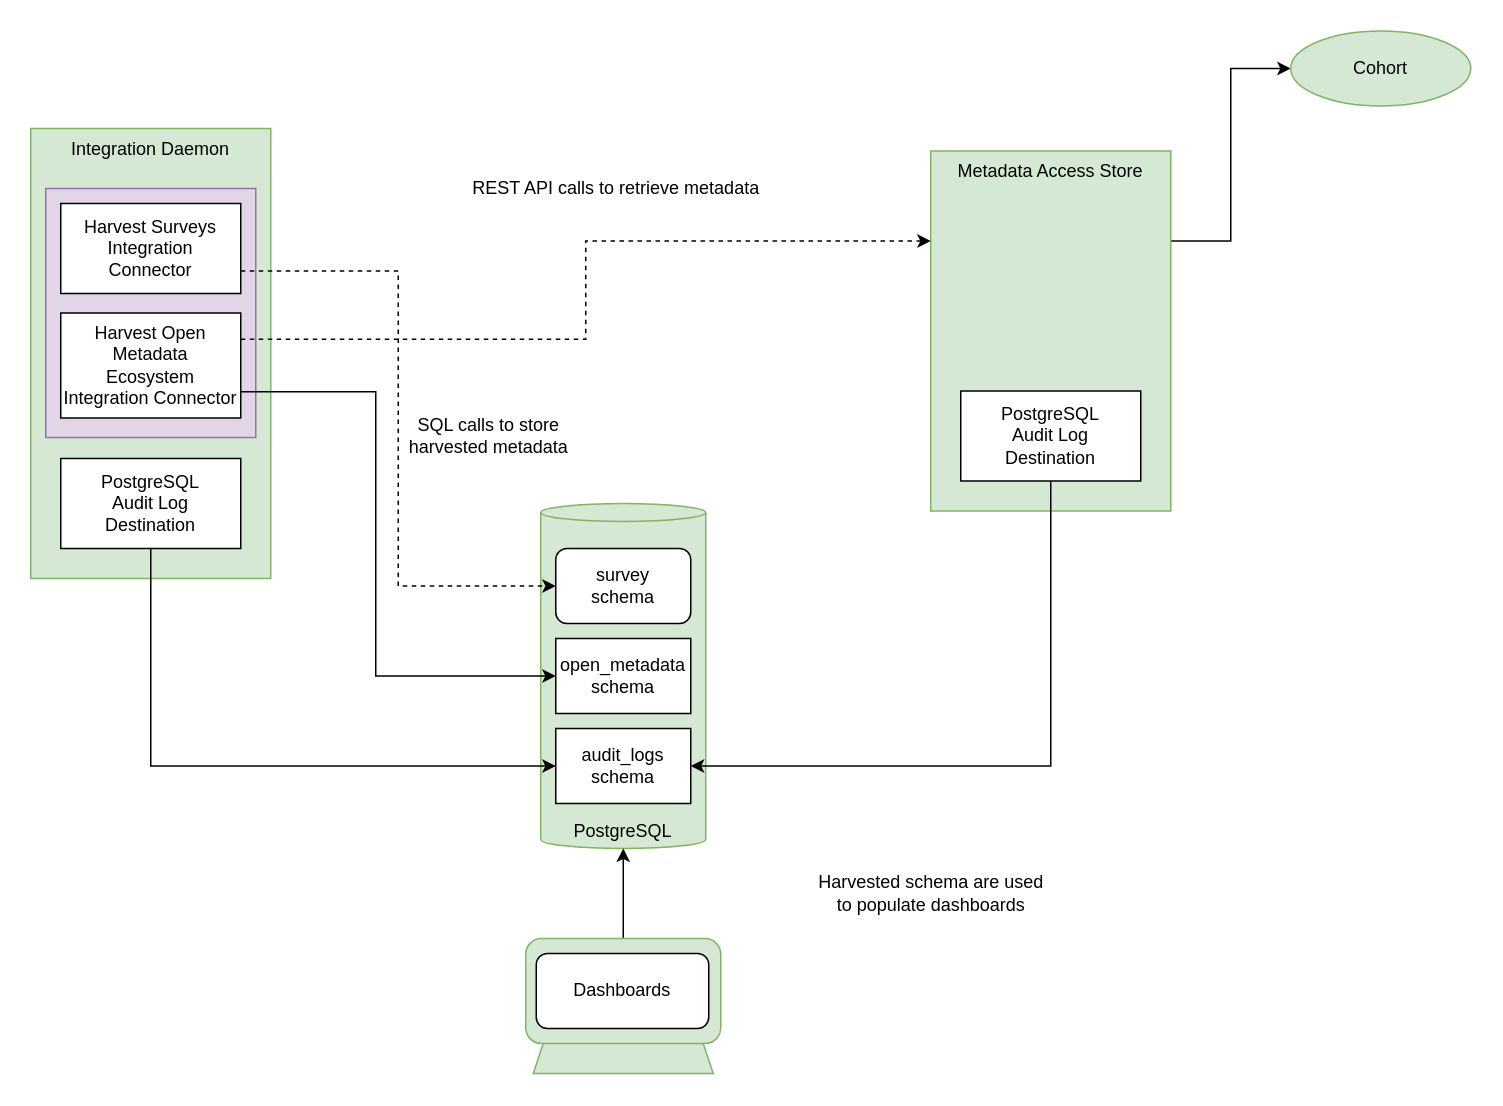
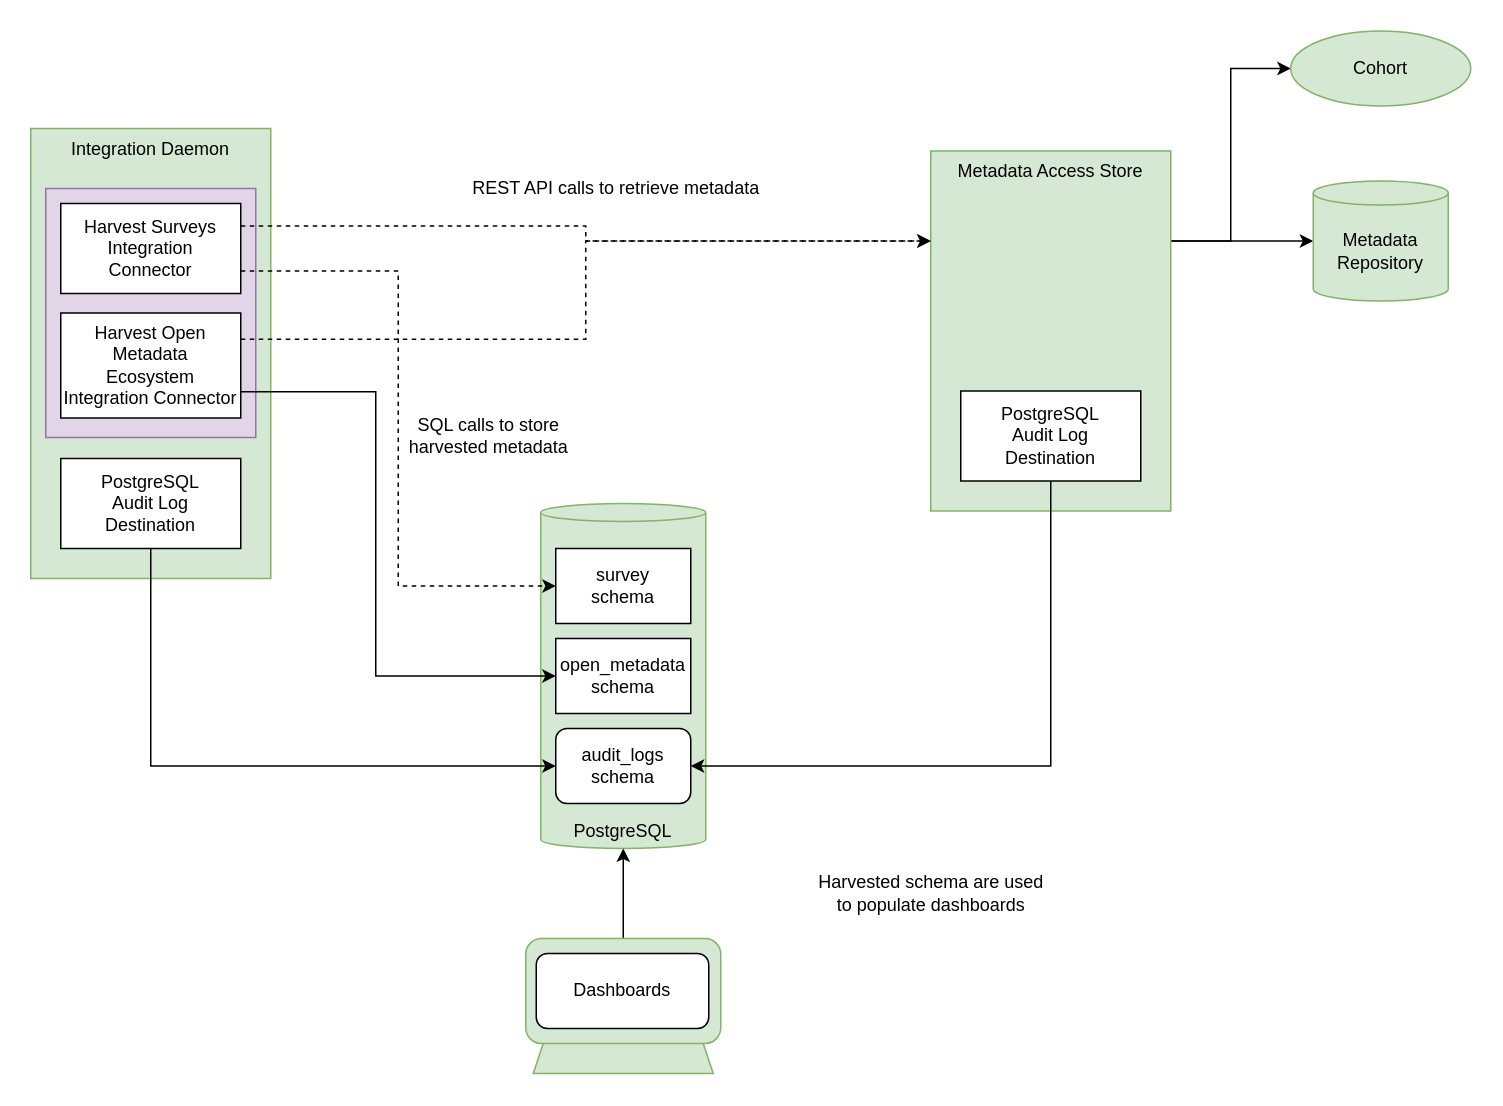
edge "Harvest Surveys Integration Connector" -> "Metadata Access Store": added
edge "Metadata Access Store" -> "Metadata Repository": added
node "Metadata Repository": added
node "survey schema": shape rounded rectangle -> rectangle
node "audit_logs schema": shape rectangle -> rounded rectangle
